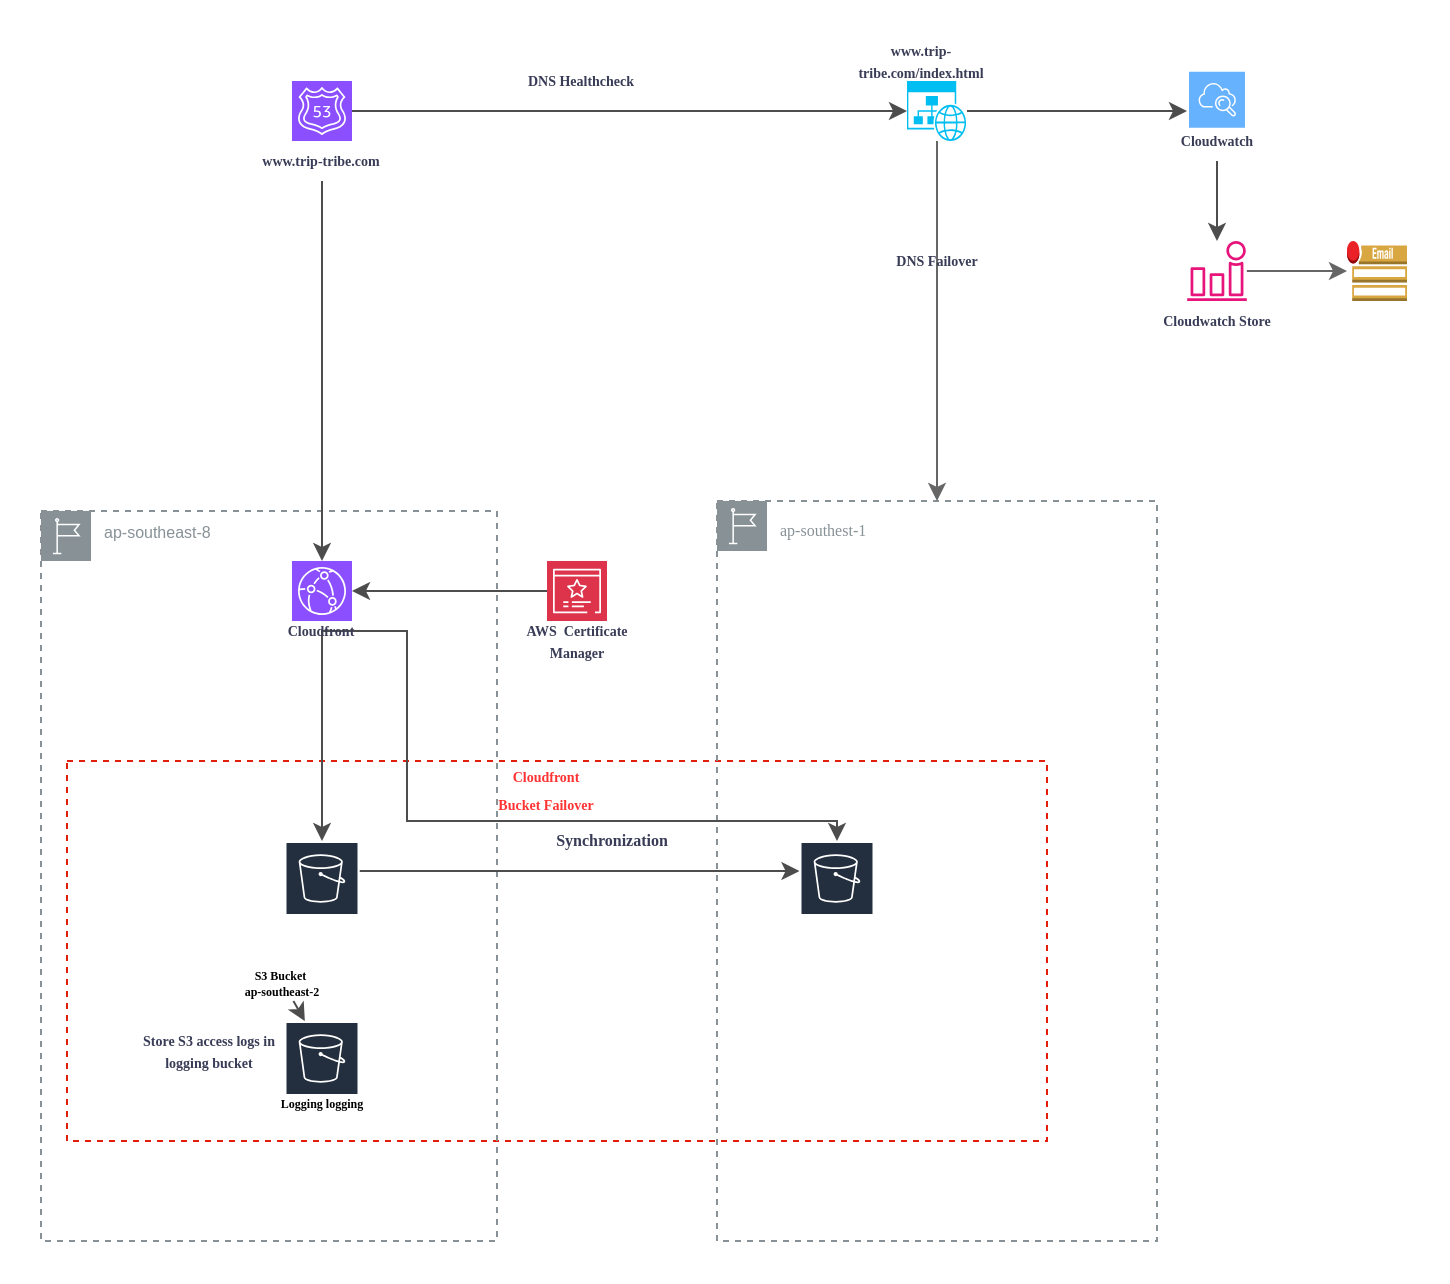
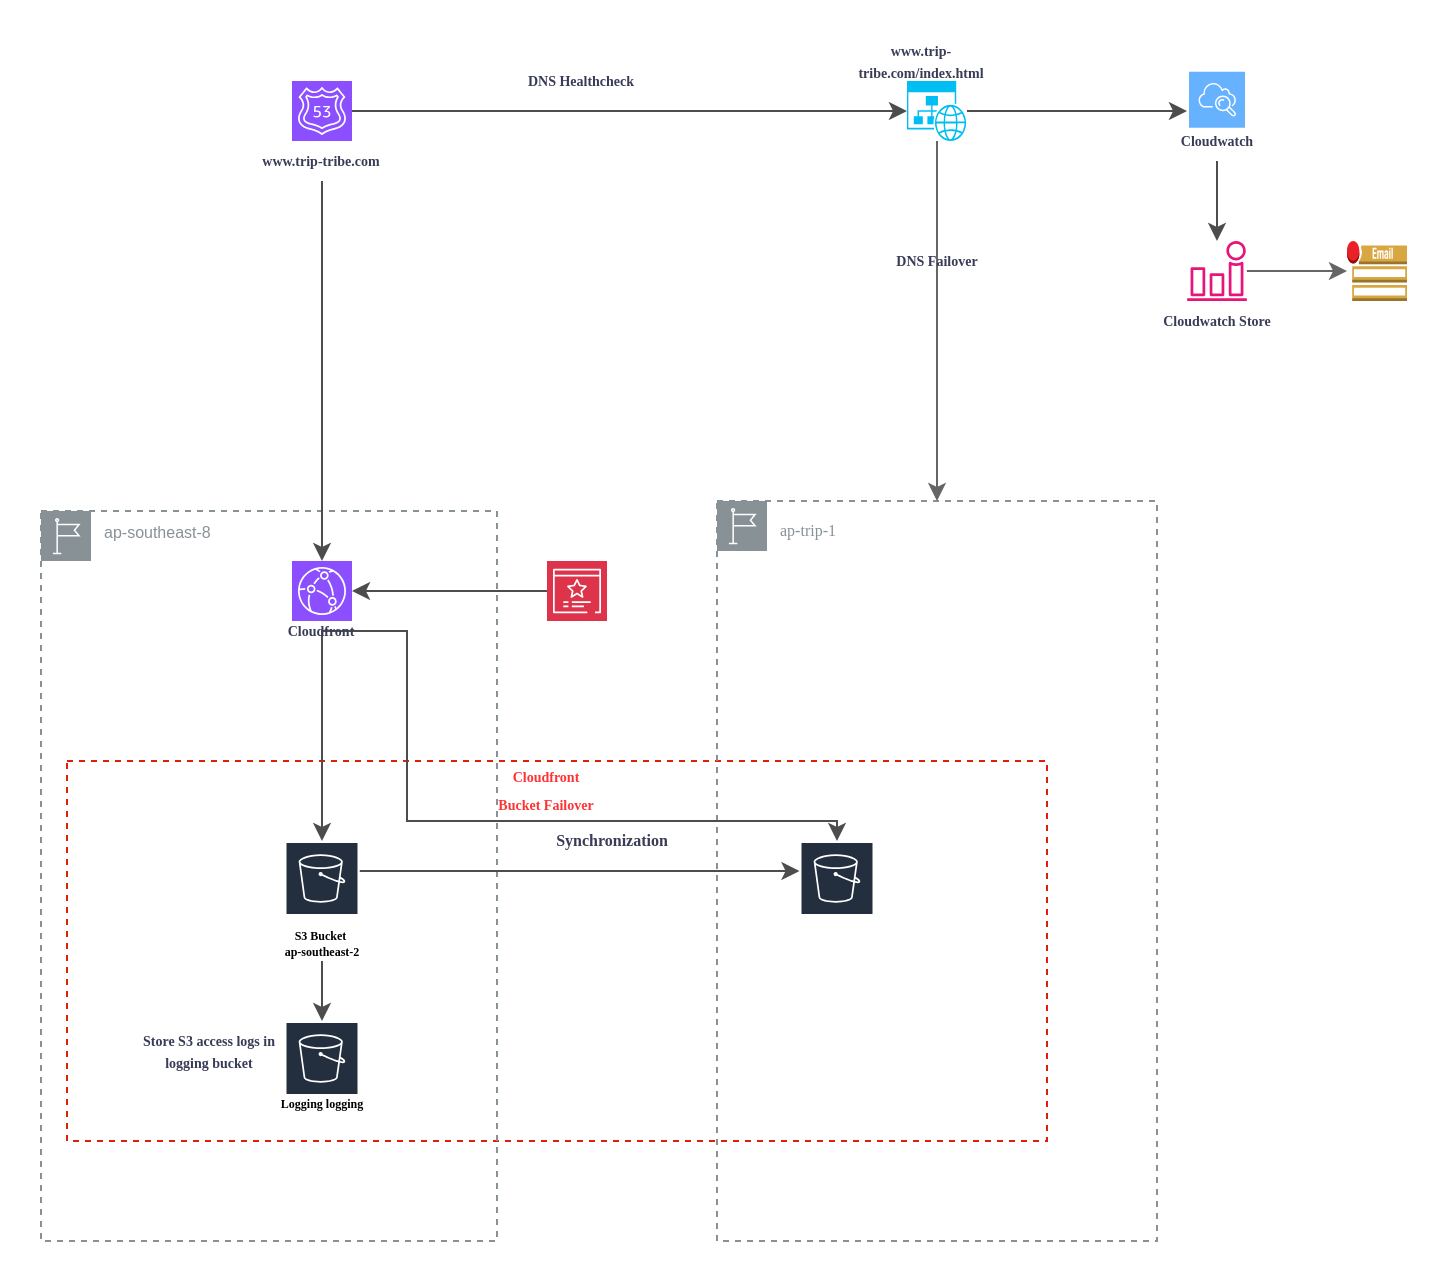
node "ap-southest-1": label "ap-southest-1" -> "ap-trip-1"
node "AWS Certificate Manager": removed
node "S3 Bucket ap-southeast-2": moved (282, 981) -> (322, 941)
